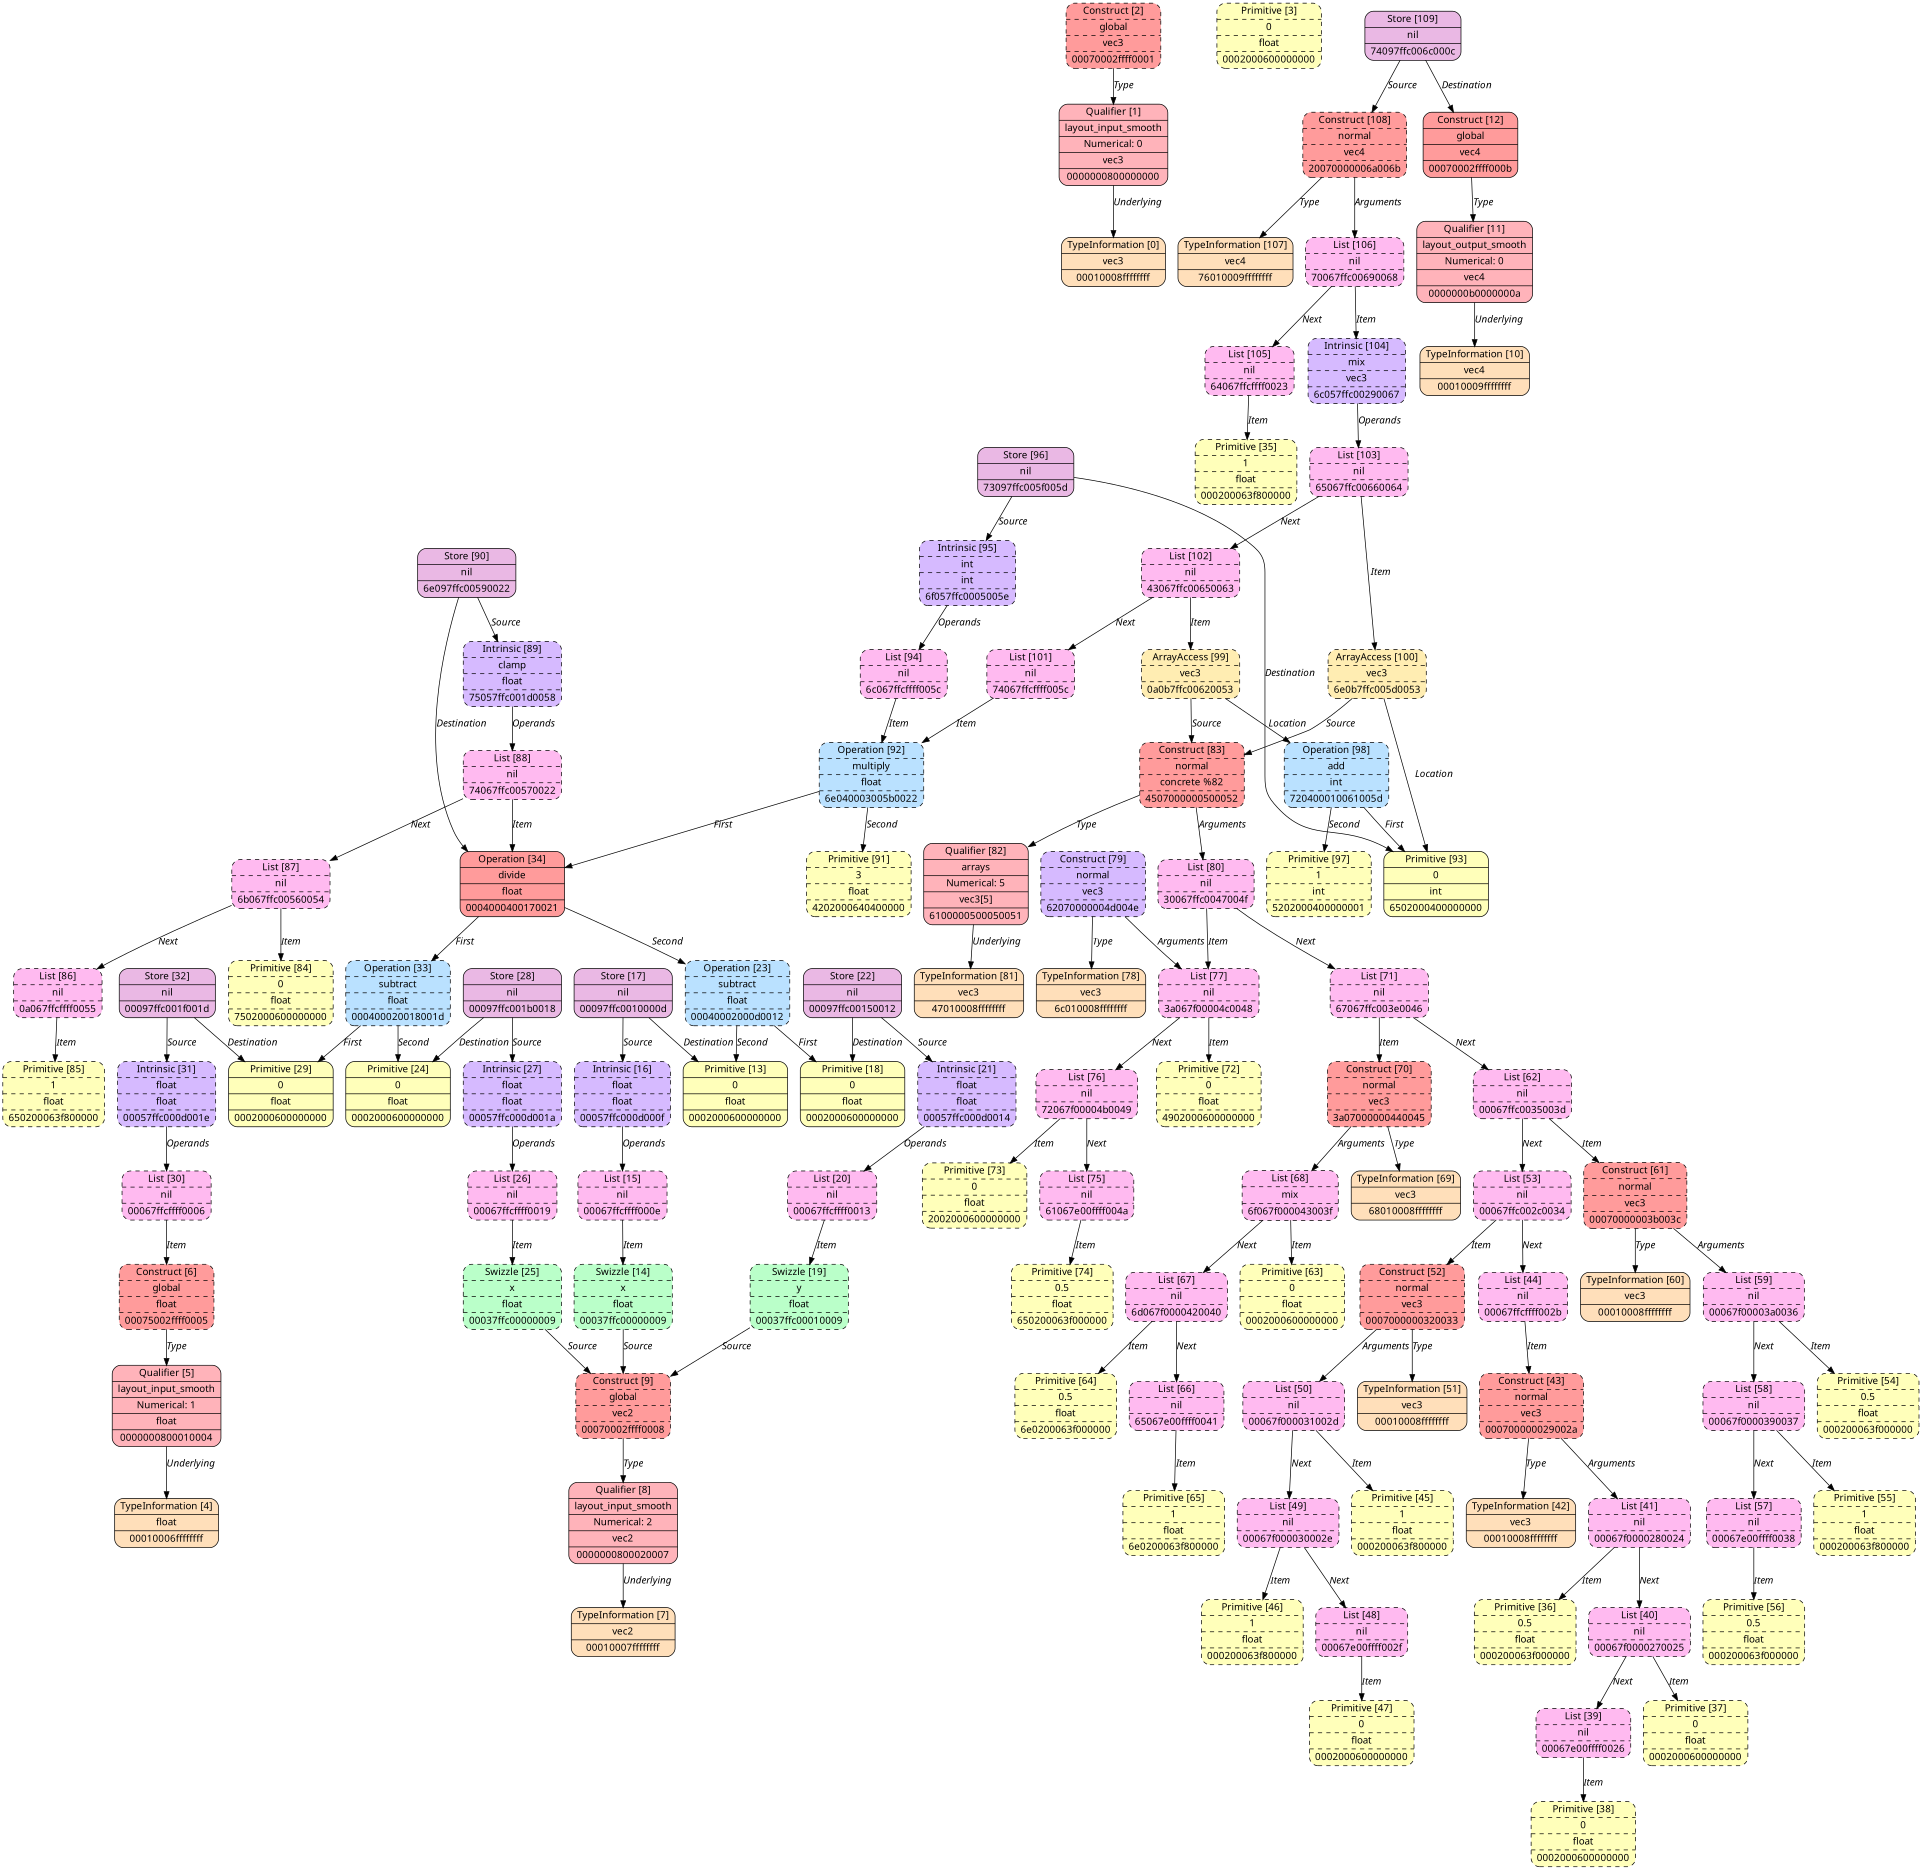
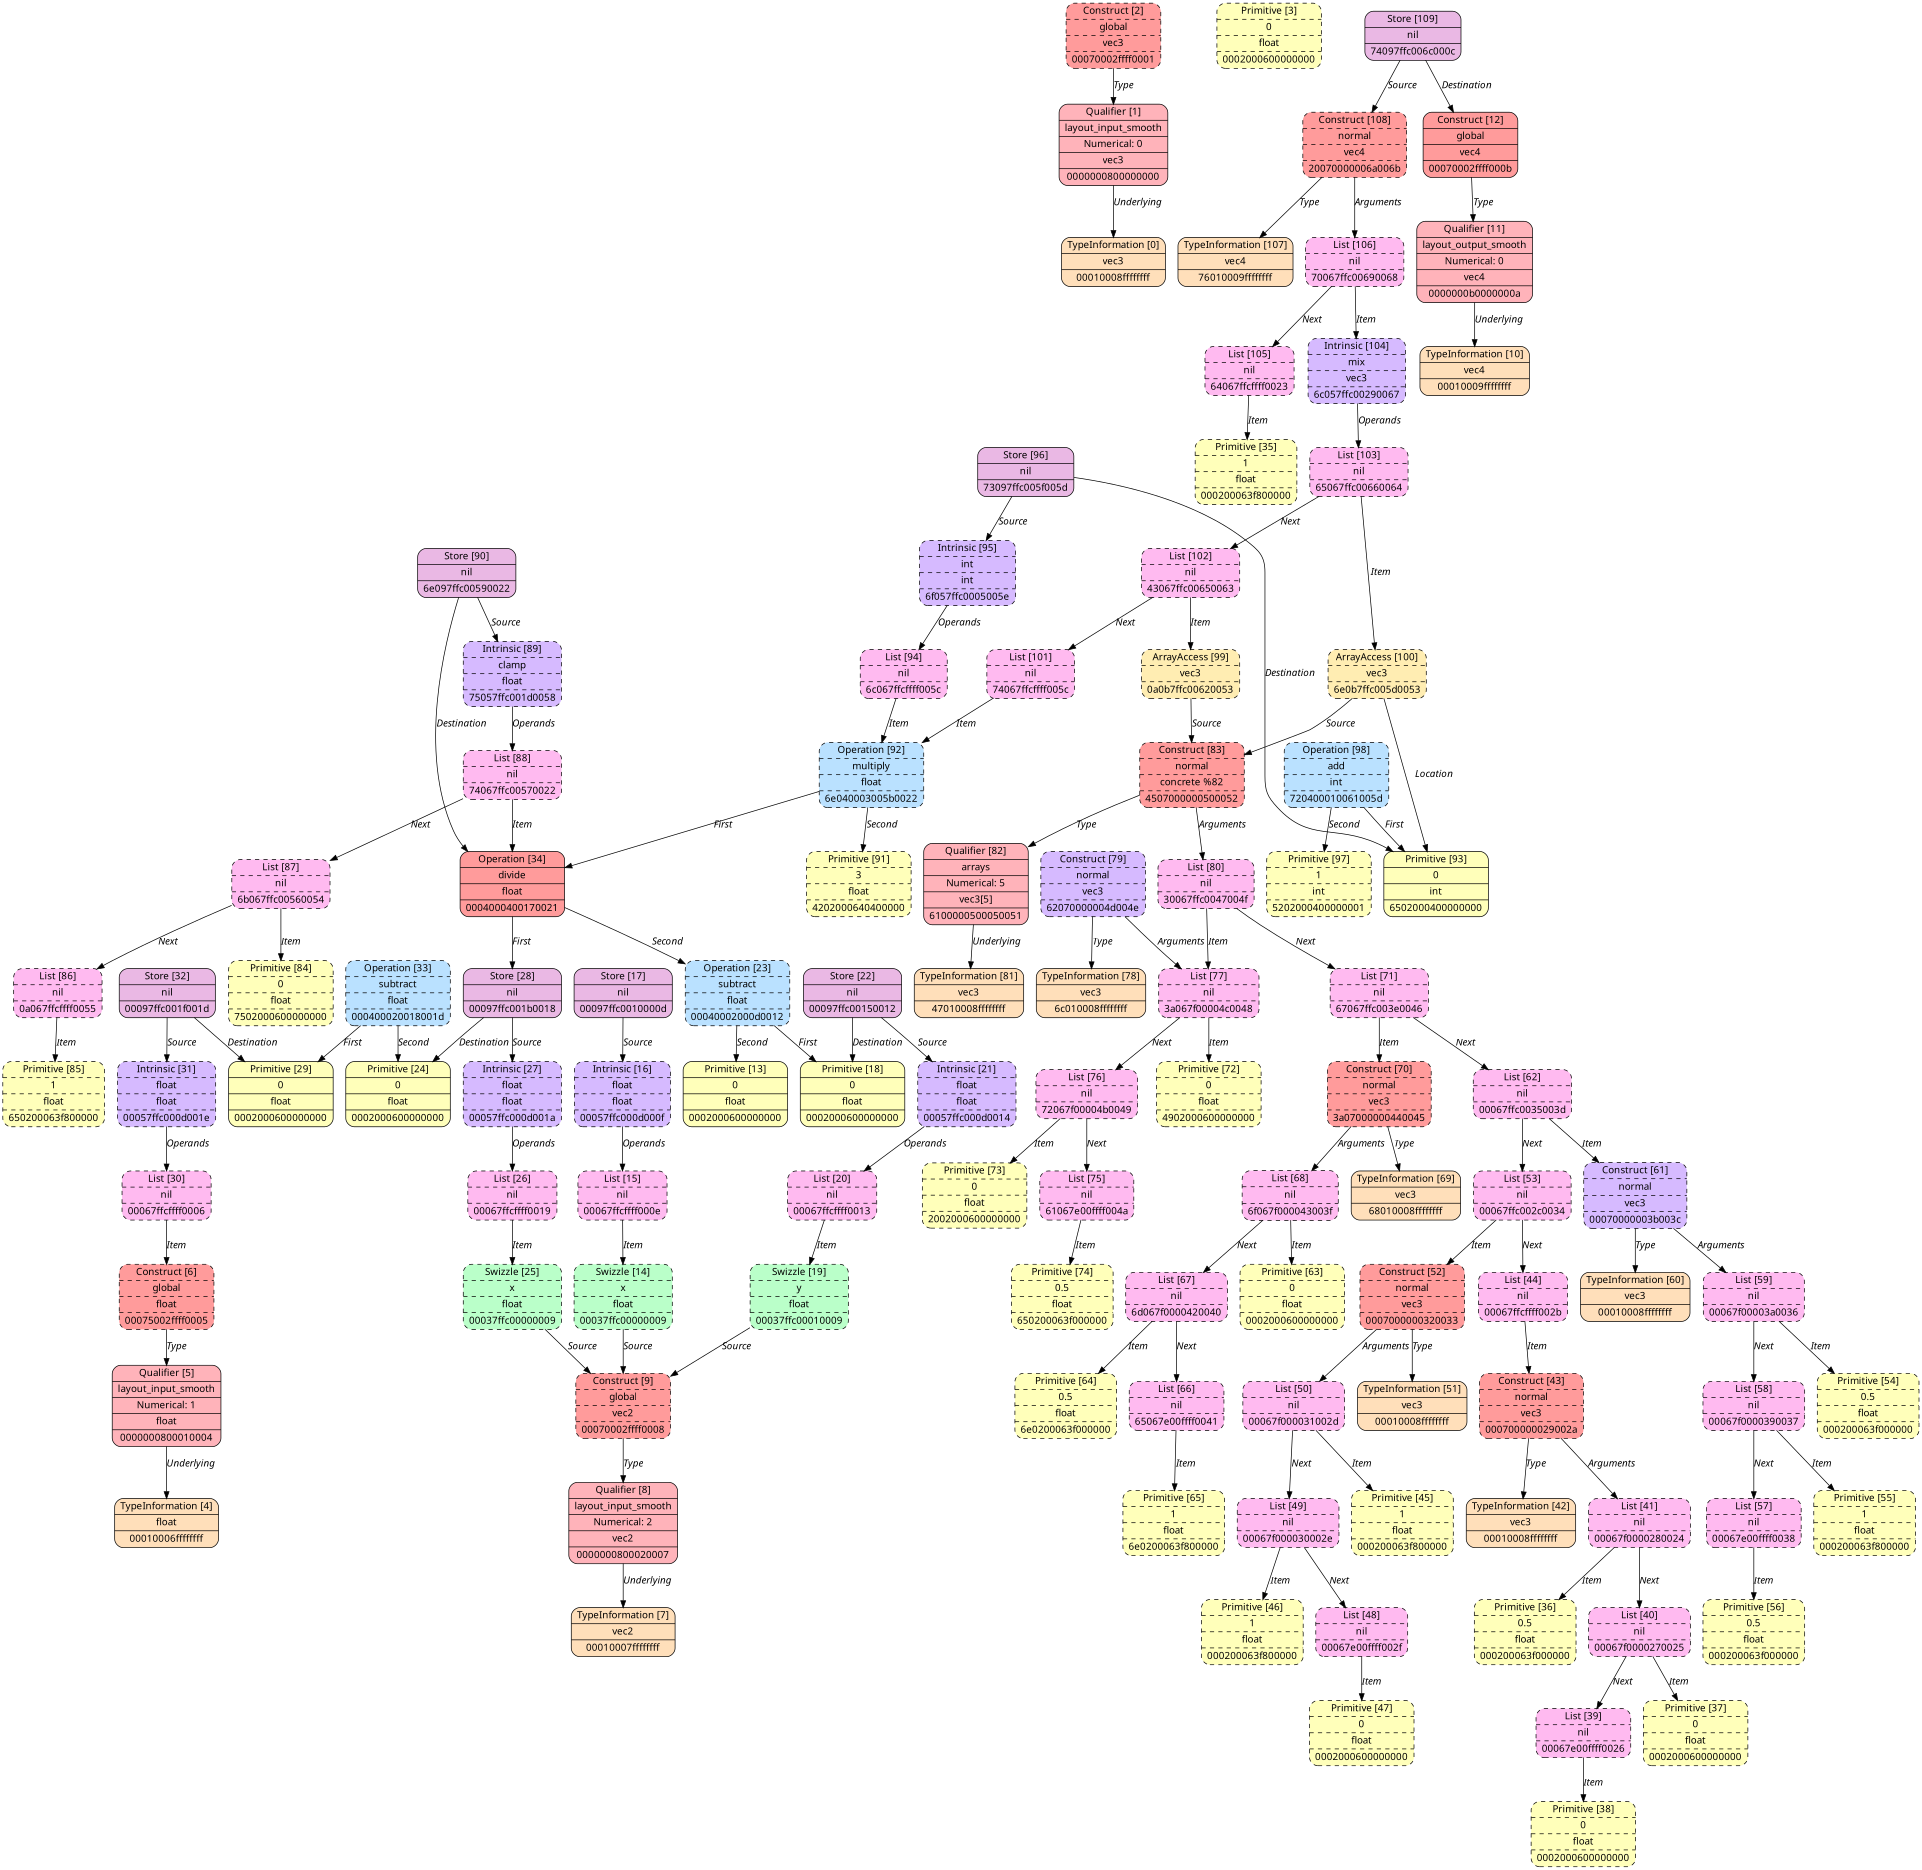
edge "ArrayAccess [99]" -> "Operation [98]": removed, label "Location"
edge "Operation [34]" -> "Operation [33]": now "Operation [34]" -> "Store [28]"
edge "Store [17]" -> "Primitive [13]": removed, label "Destination"
node "List [68]": text "mix" -> "nil"
node "Construct [61]": fillcolor #ff9b9b -> #d6baff
